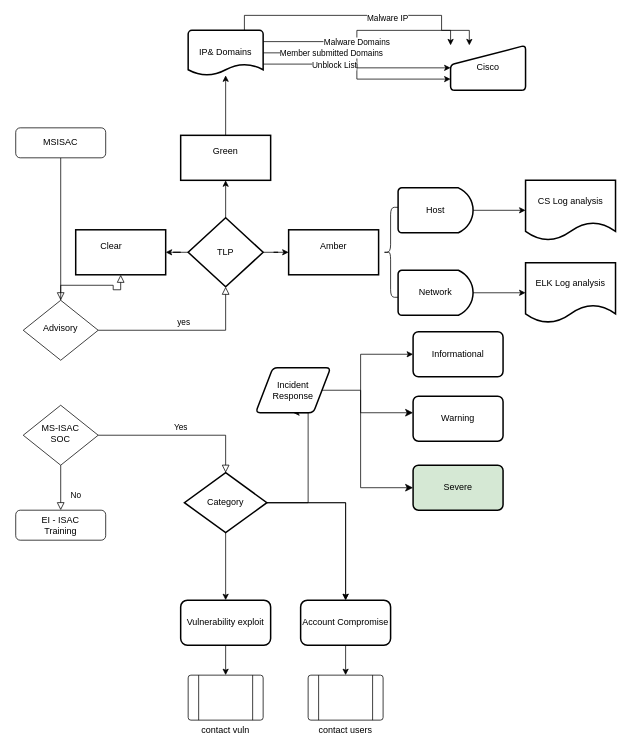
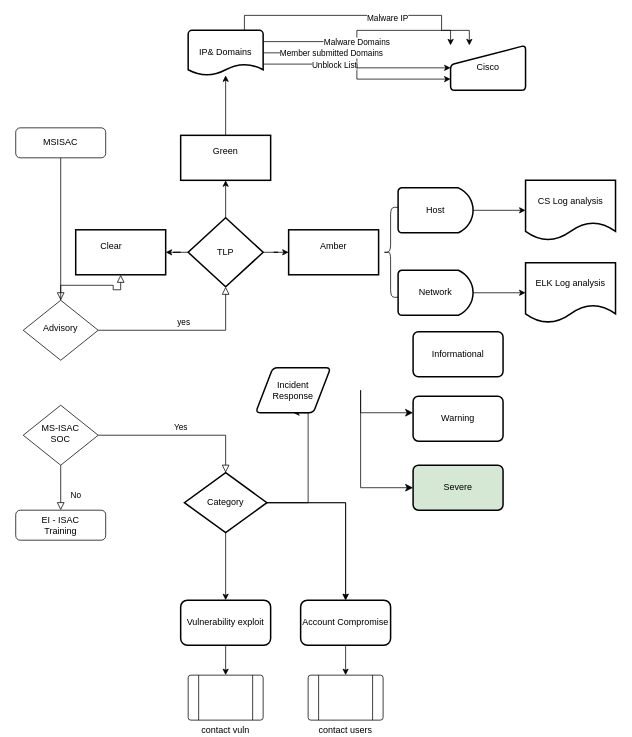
edge "Incident Response" -> "Informational": removed
